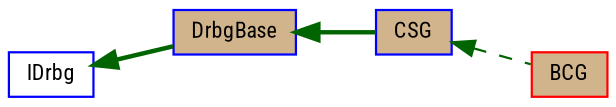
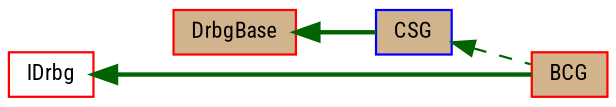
node "DrbgBase": color blue -> red
edge "DrbgBase" -> "IDrbg": now "BCG" -> "IDrbg"
node "IDrbg": color blue -> red
